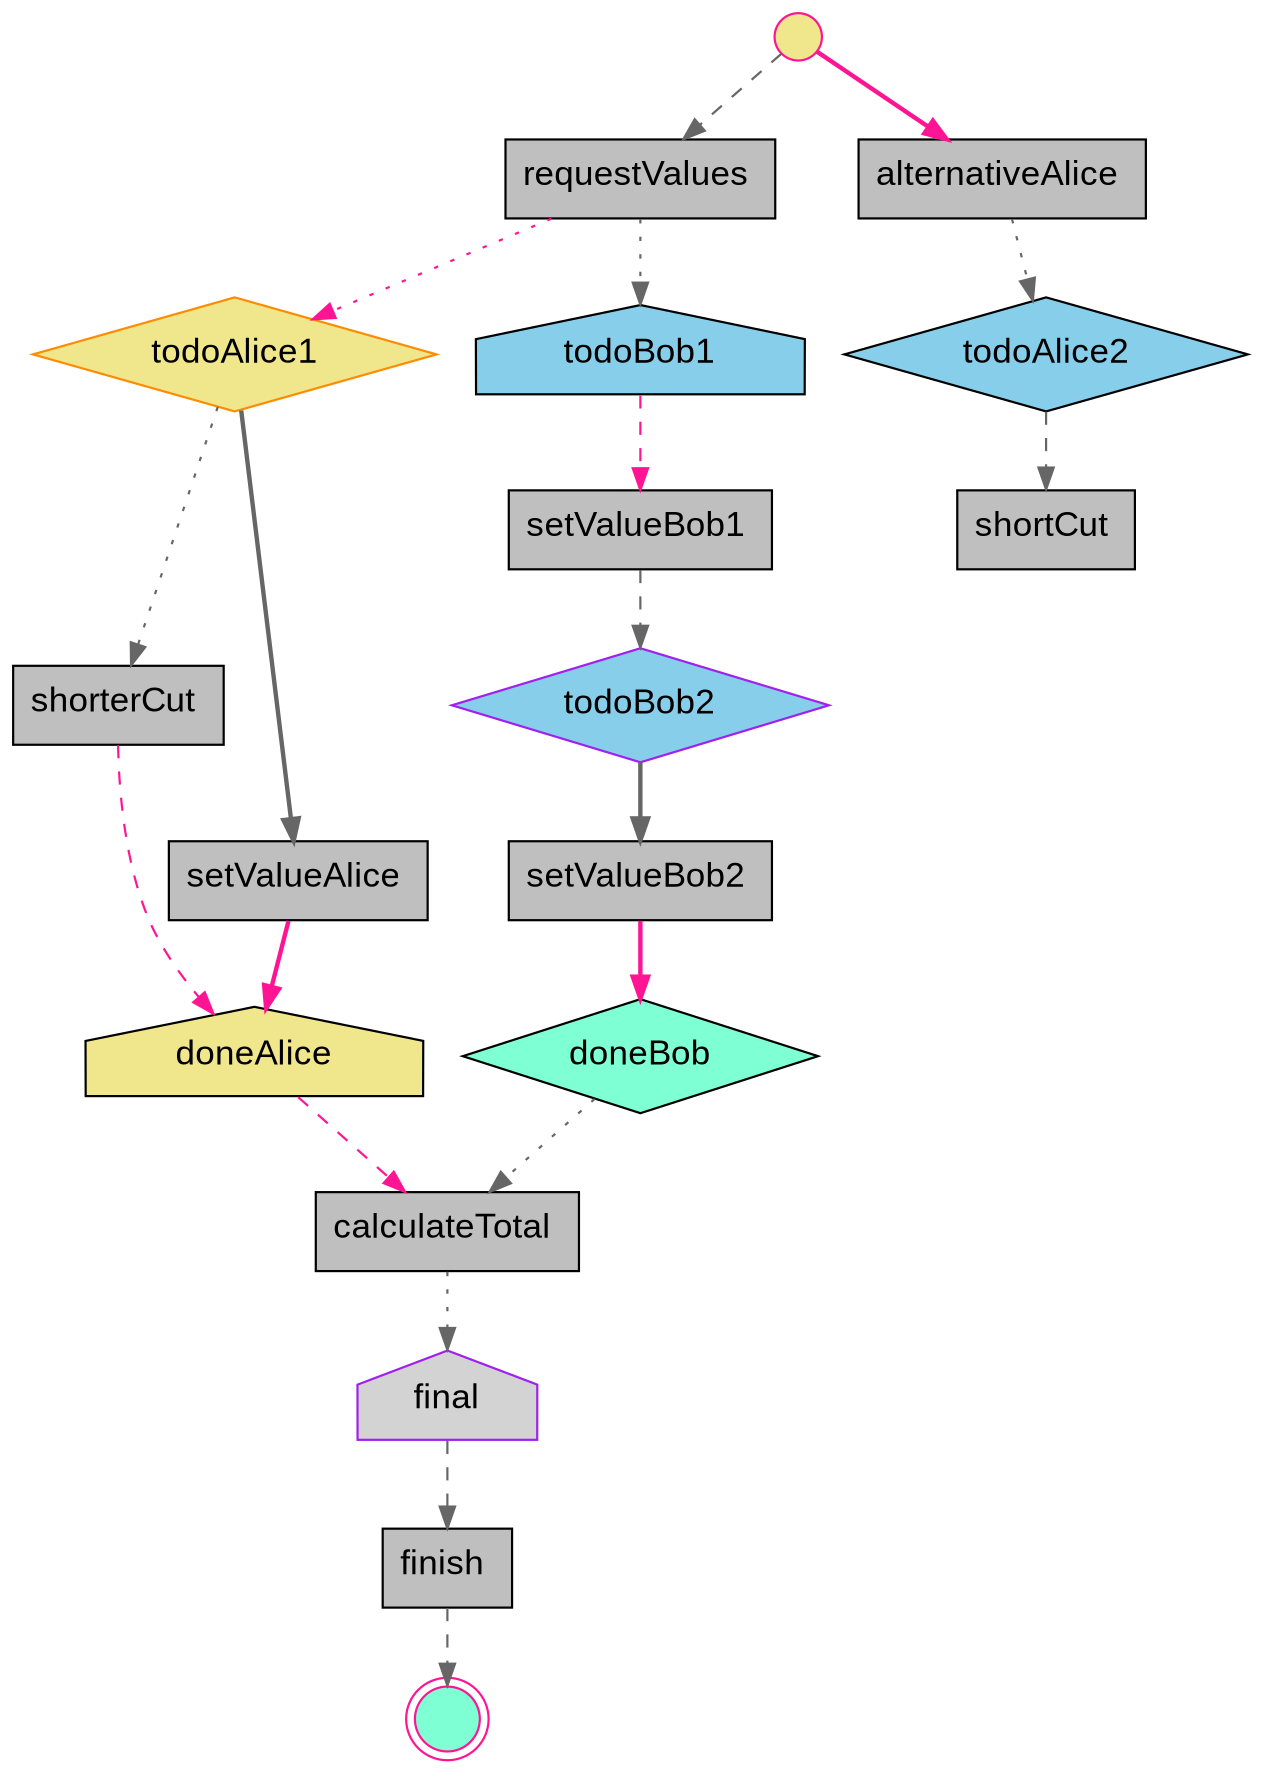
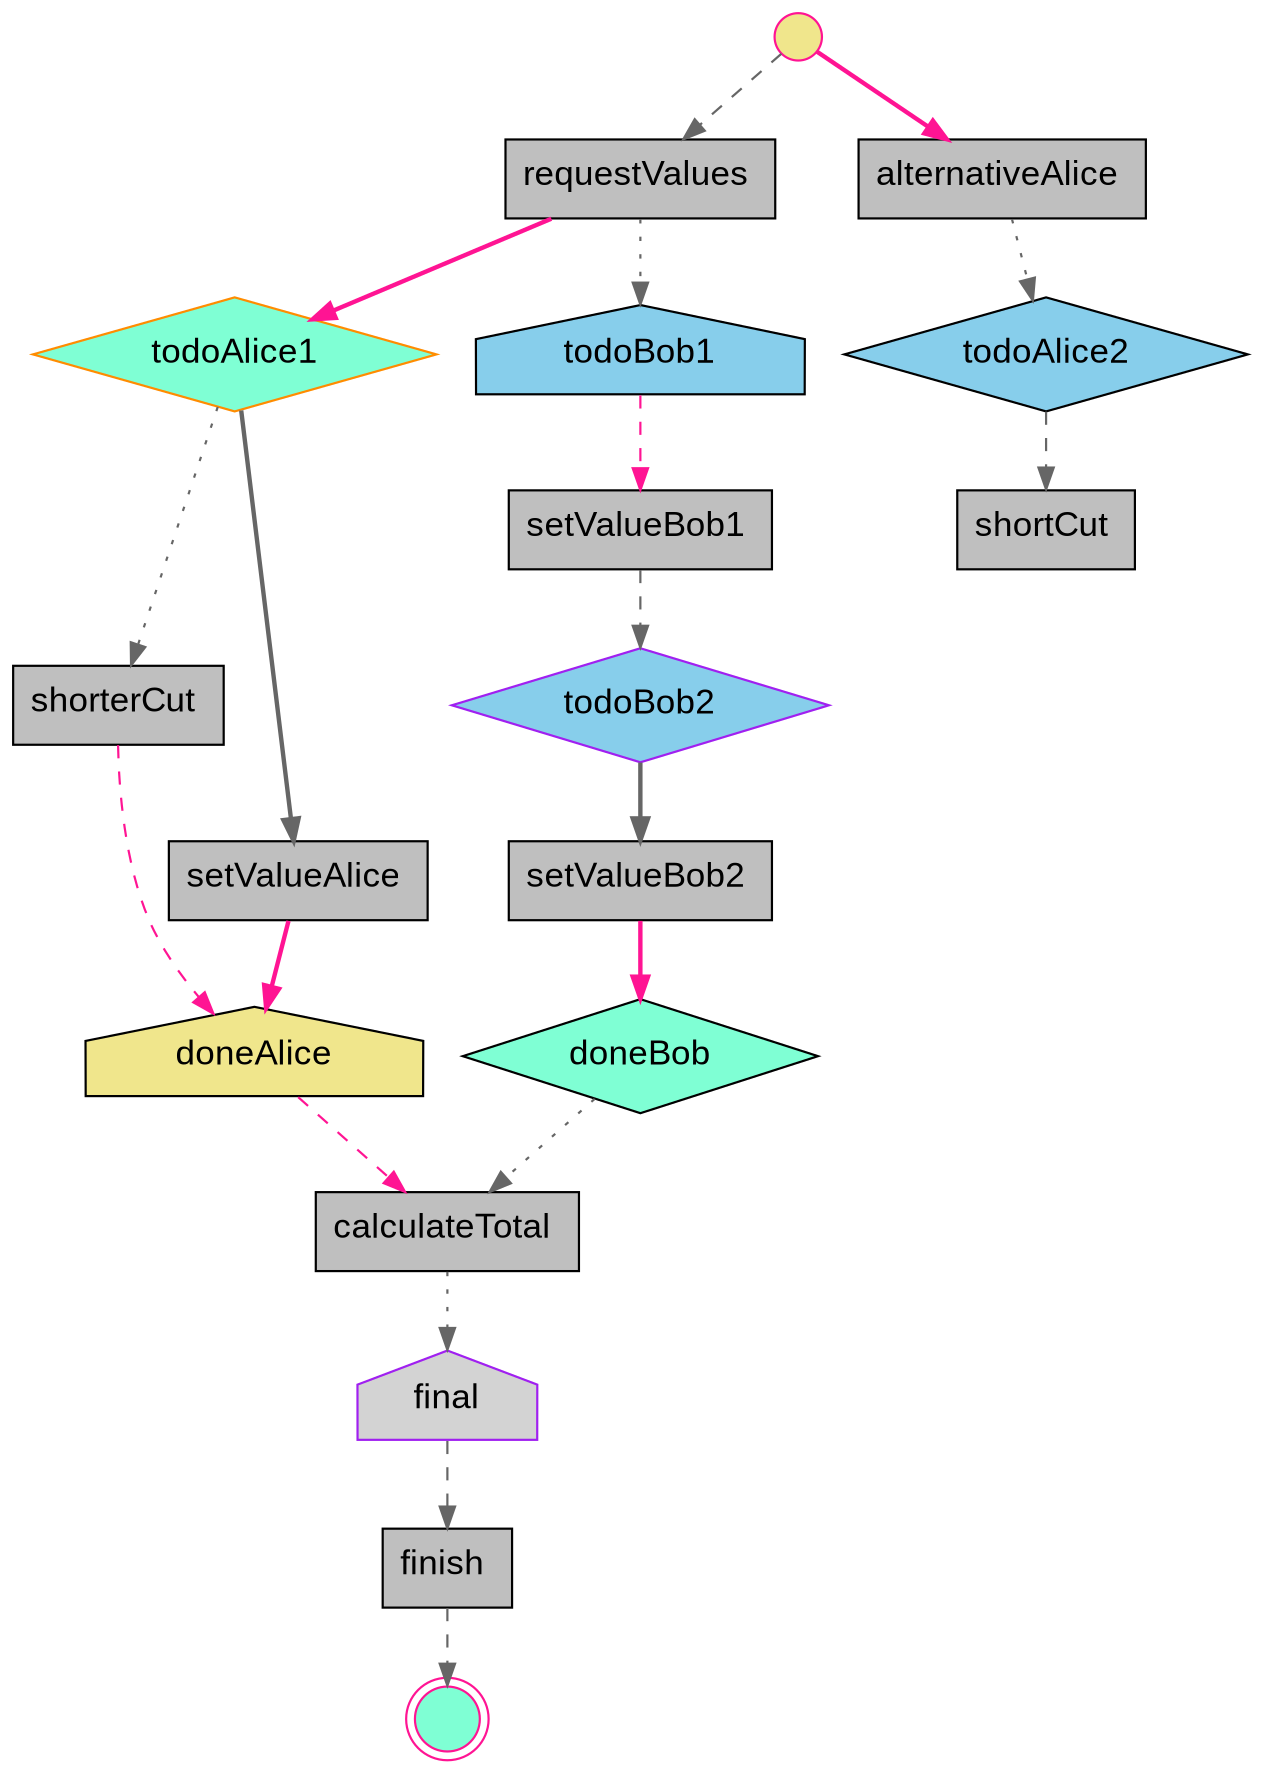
edge "requestValues" -> "todoAlice1": style dotted -> bold
node "todoAlice1": fillcolor khaki -> aquamarine
